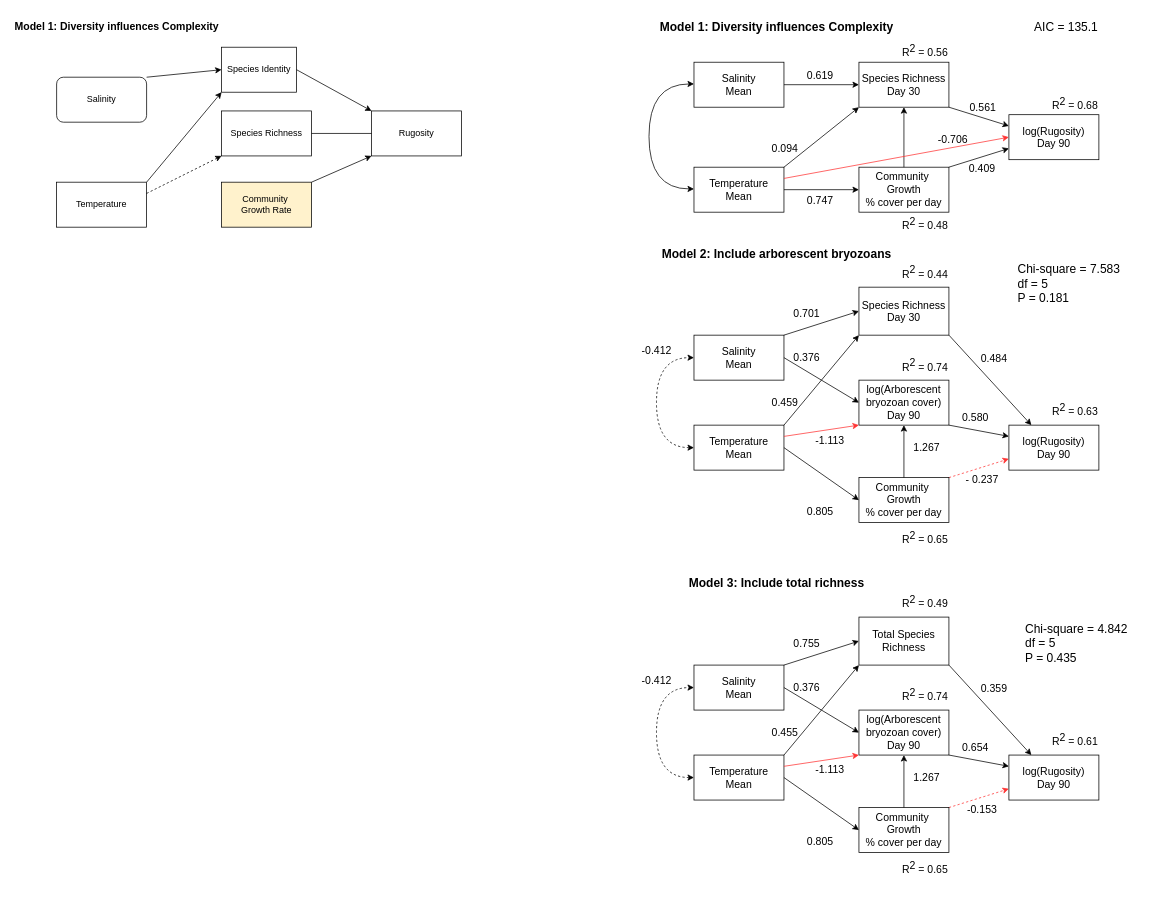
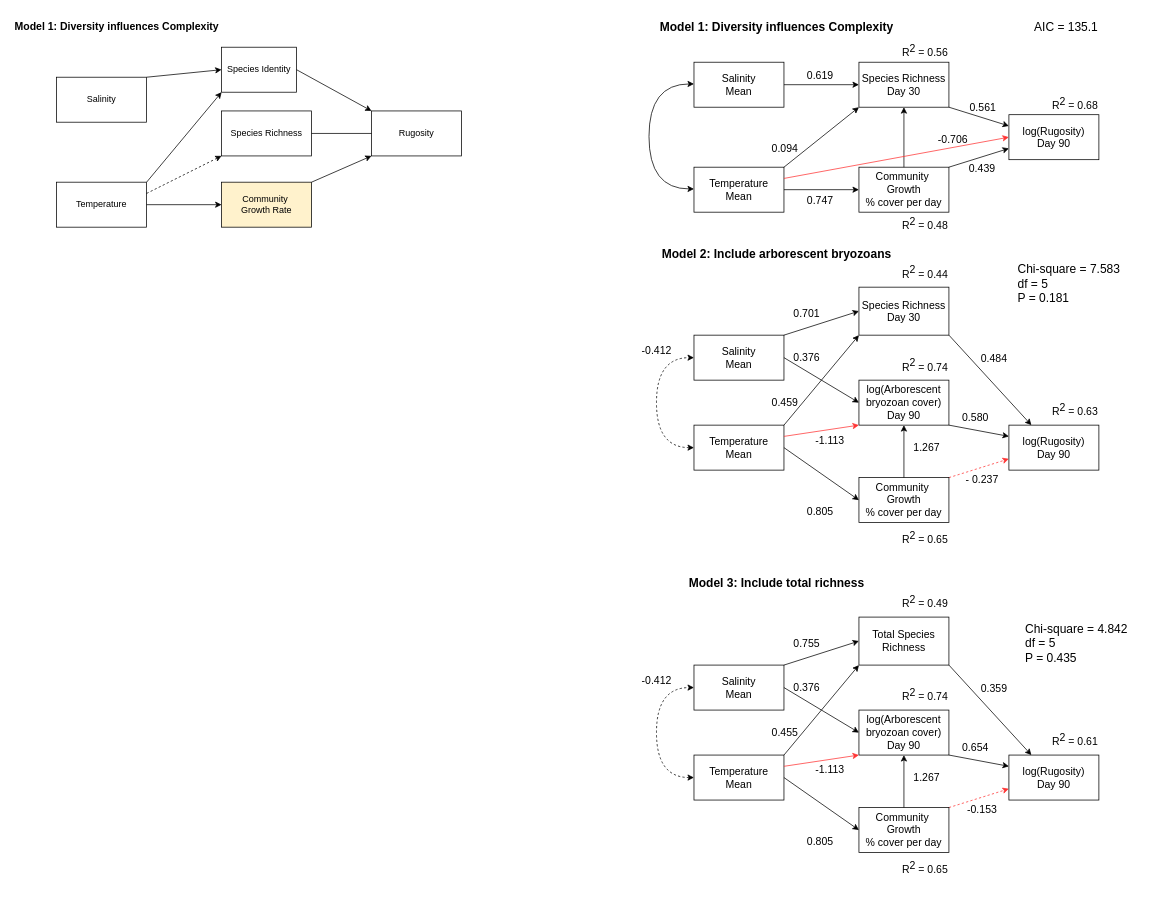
node "Salinity": shape rounded rectangle -> rectangle
node "0.409": label "0.409" -> "0.439"
edge "Temperature" -> "Community Growth Rate": added
